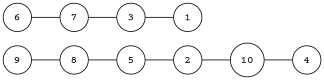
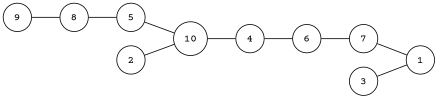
edge "7" -- "3": now "7" -- "1"
edge "4" -- "6": added
edge "5" -- "2": now "5" -- "10"
